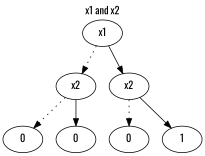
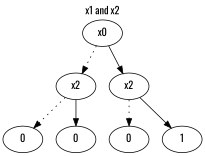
node "x1": label "x1" -> "x0"
